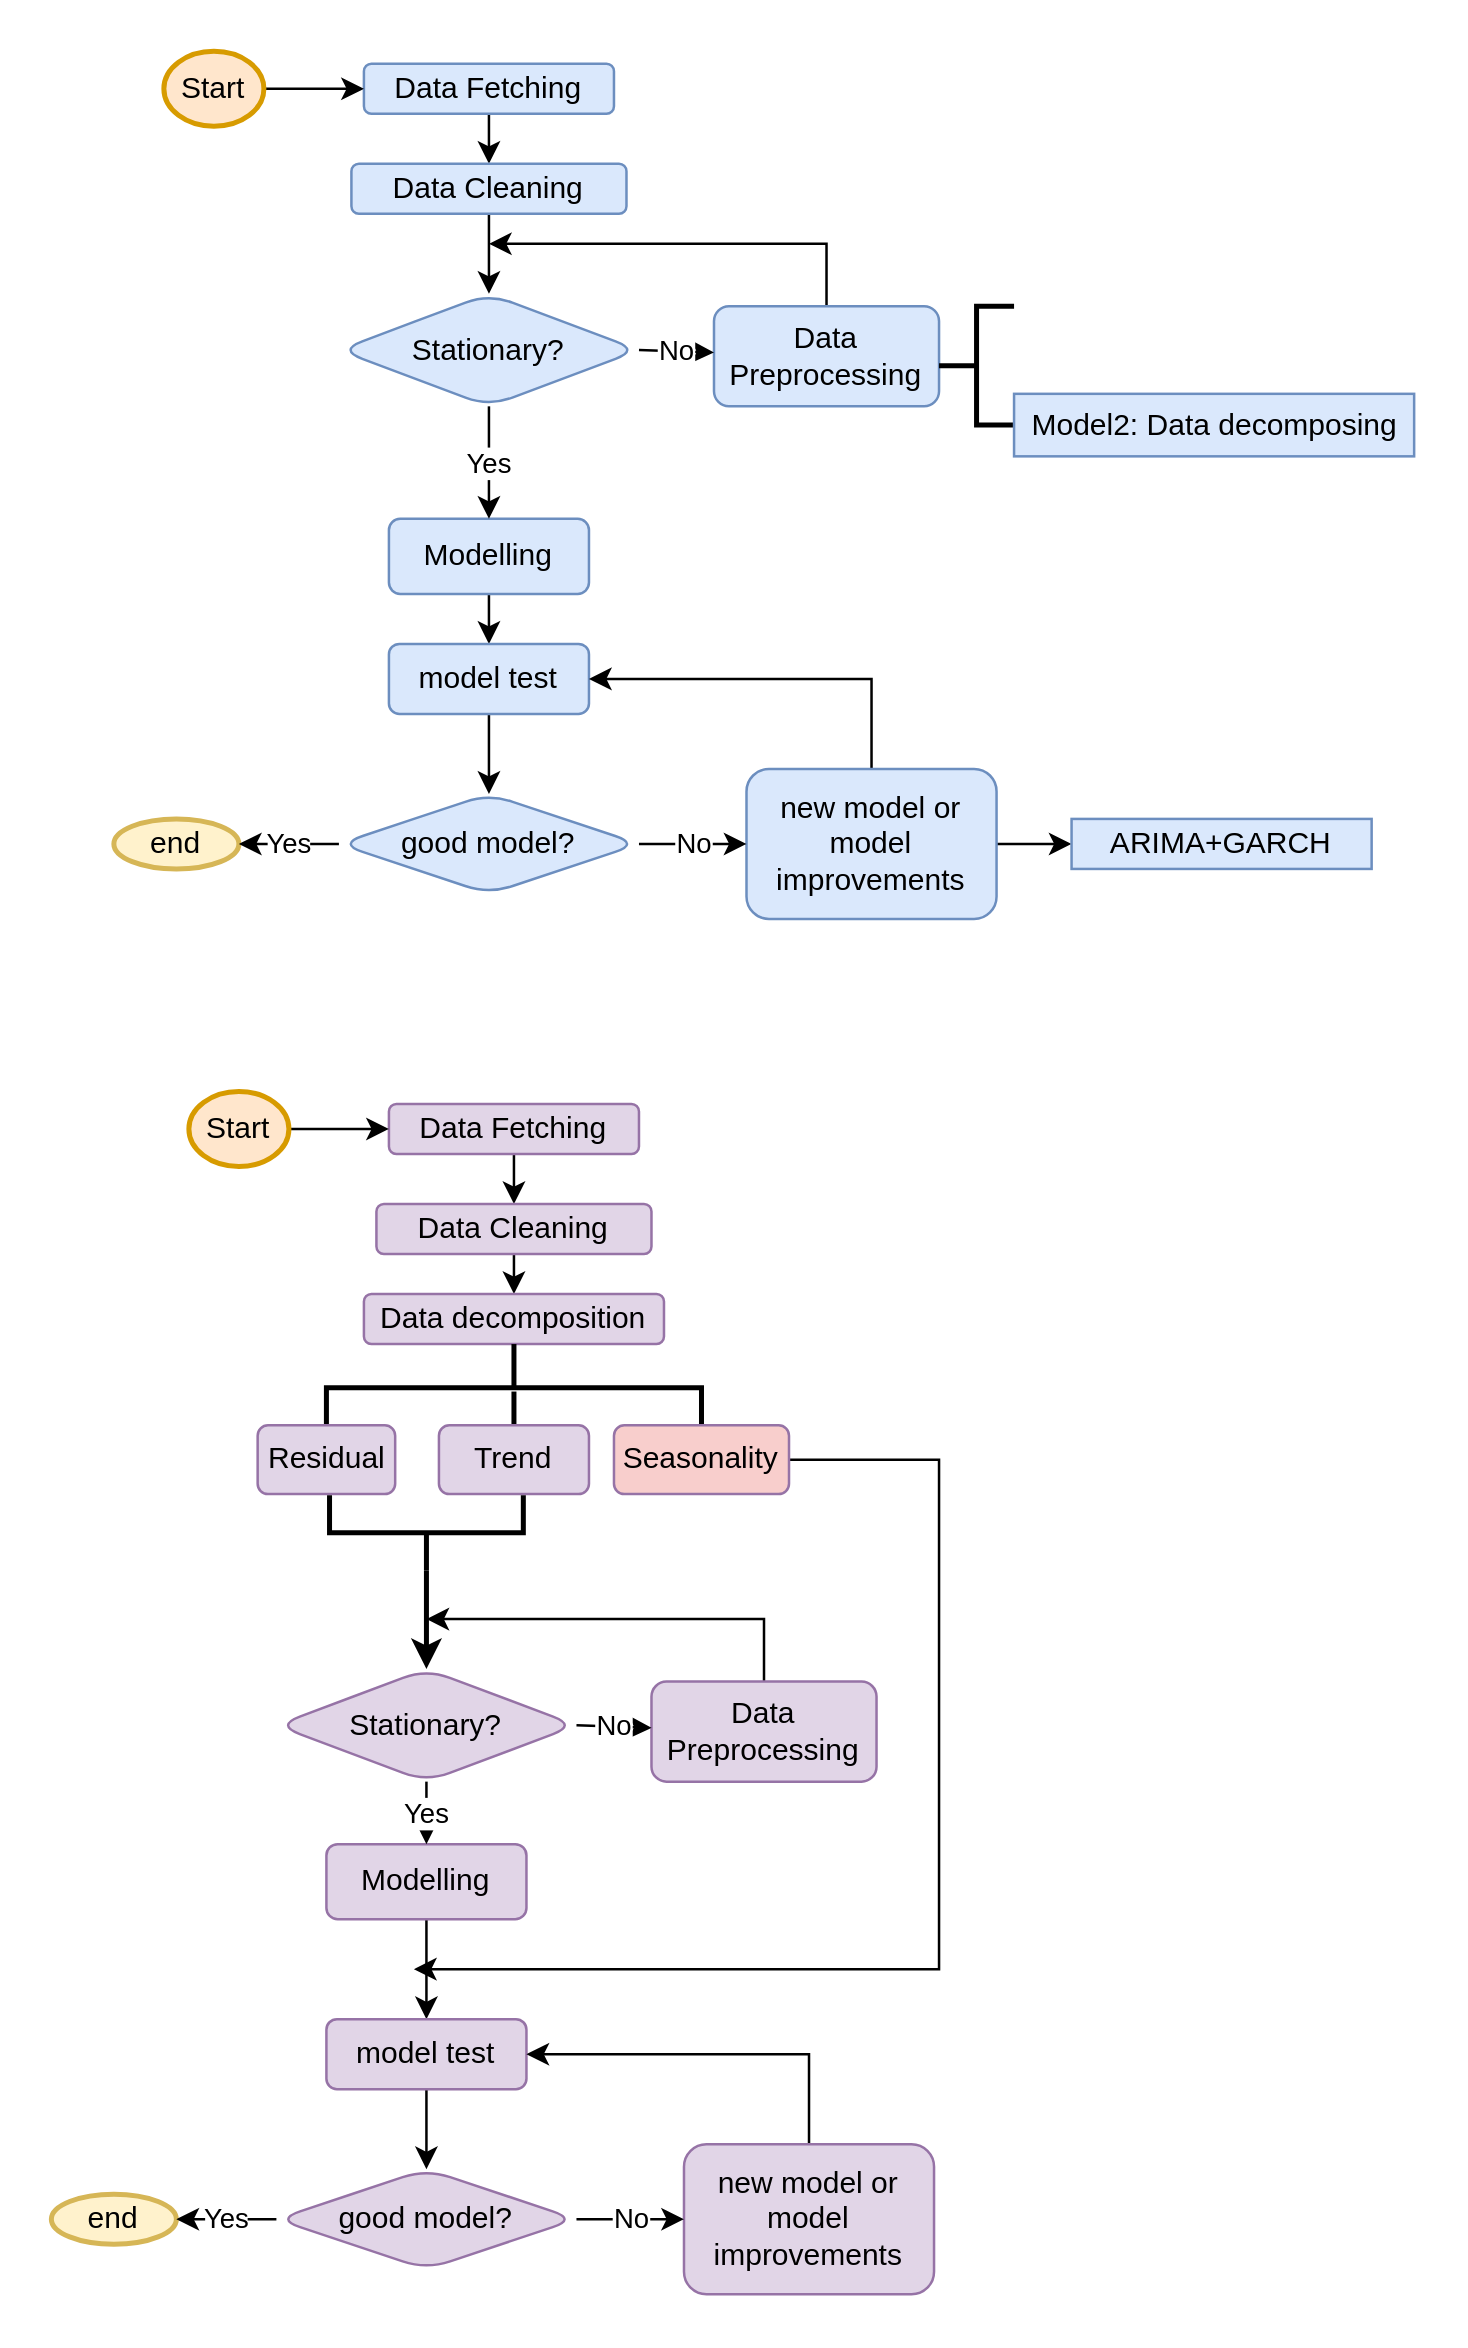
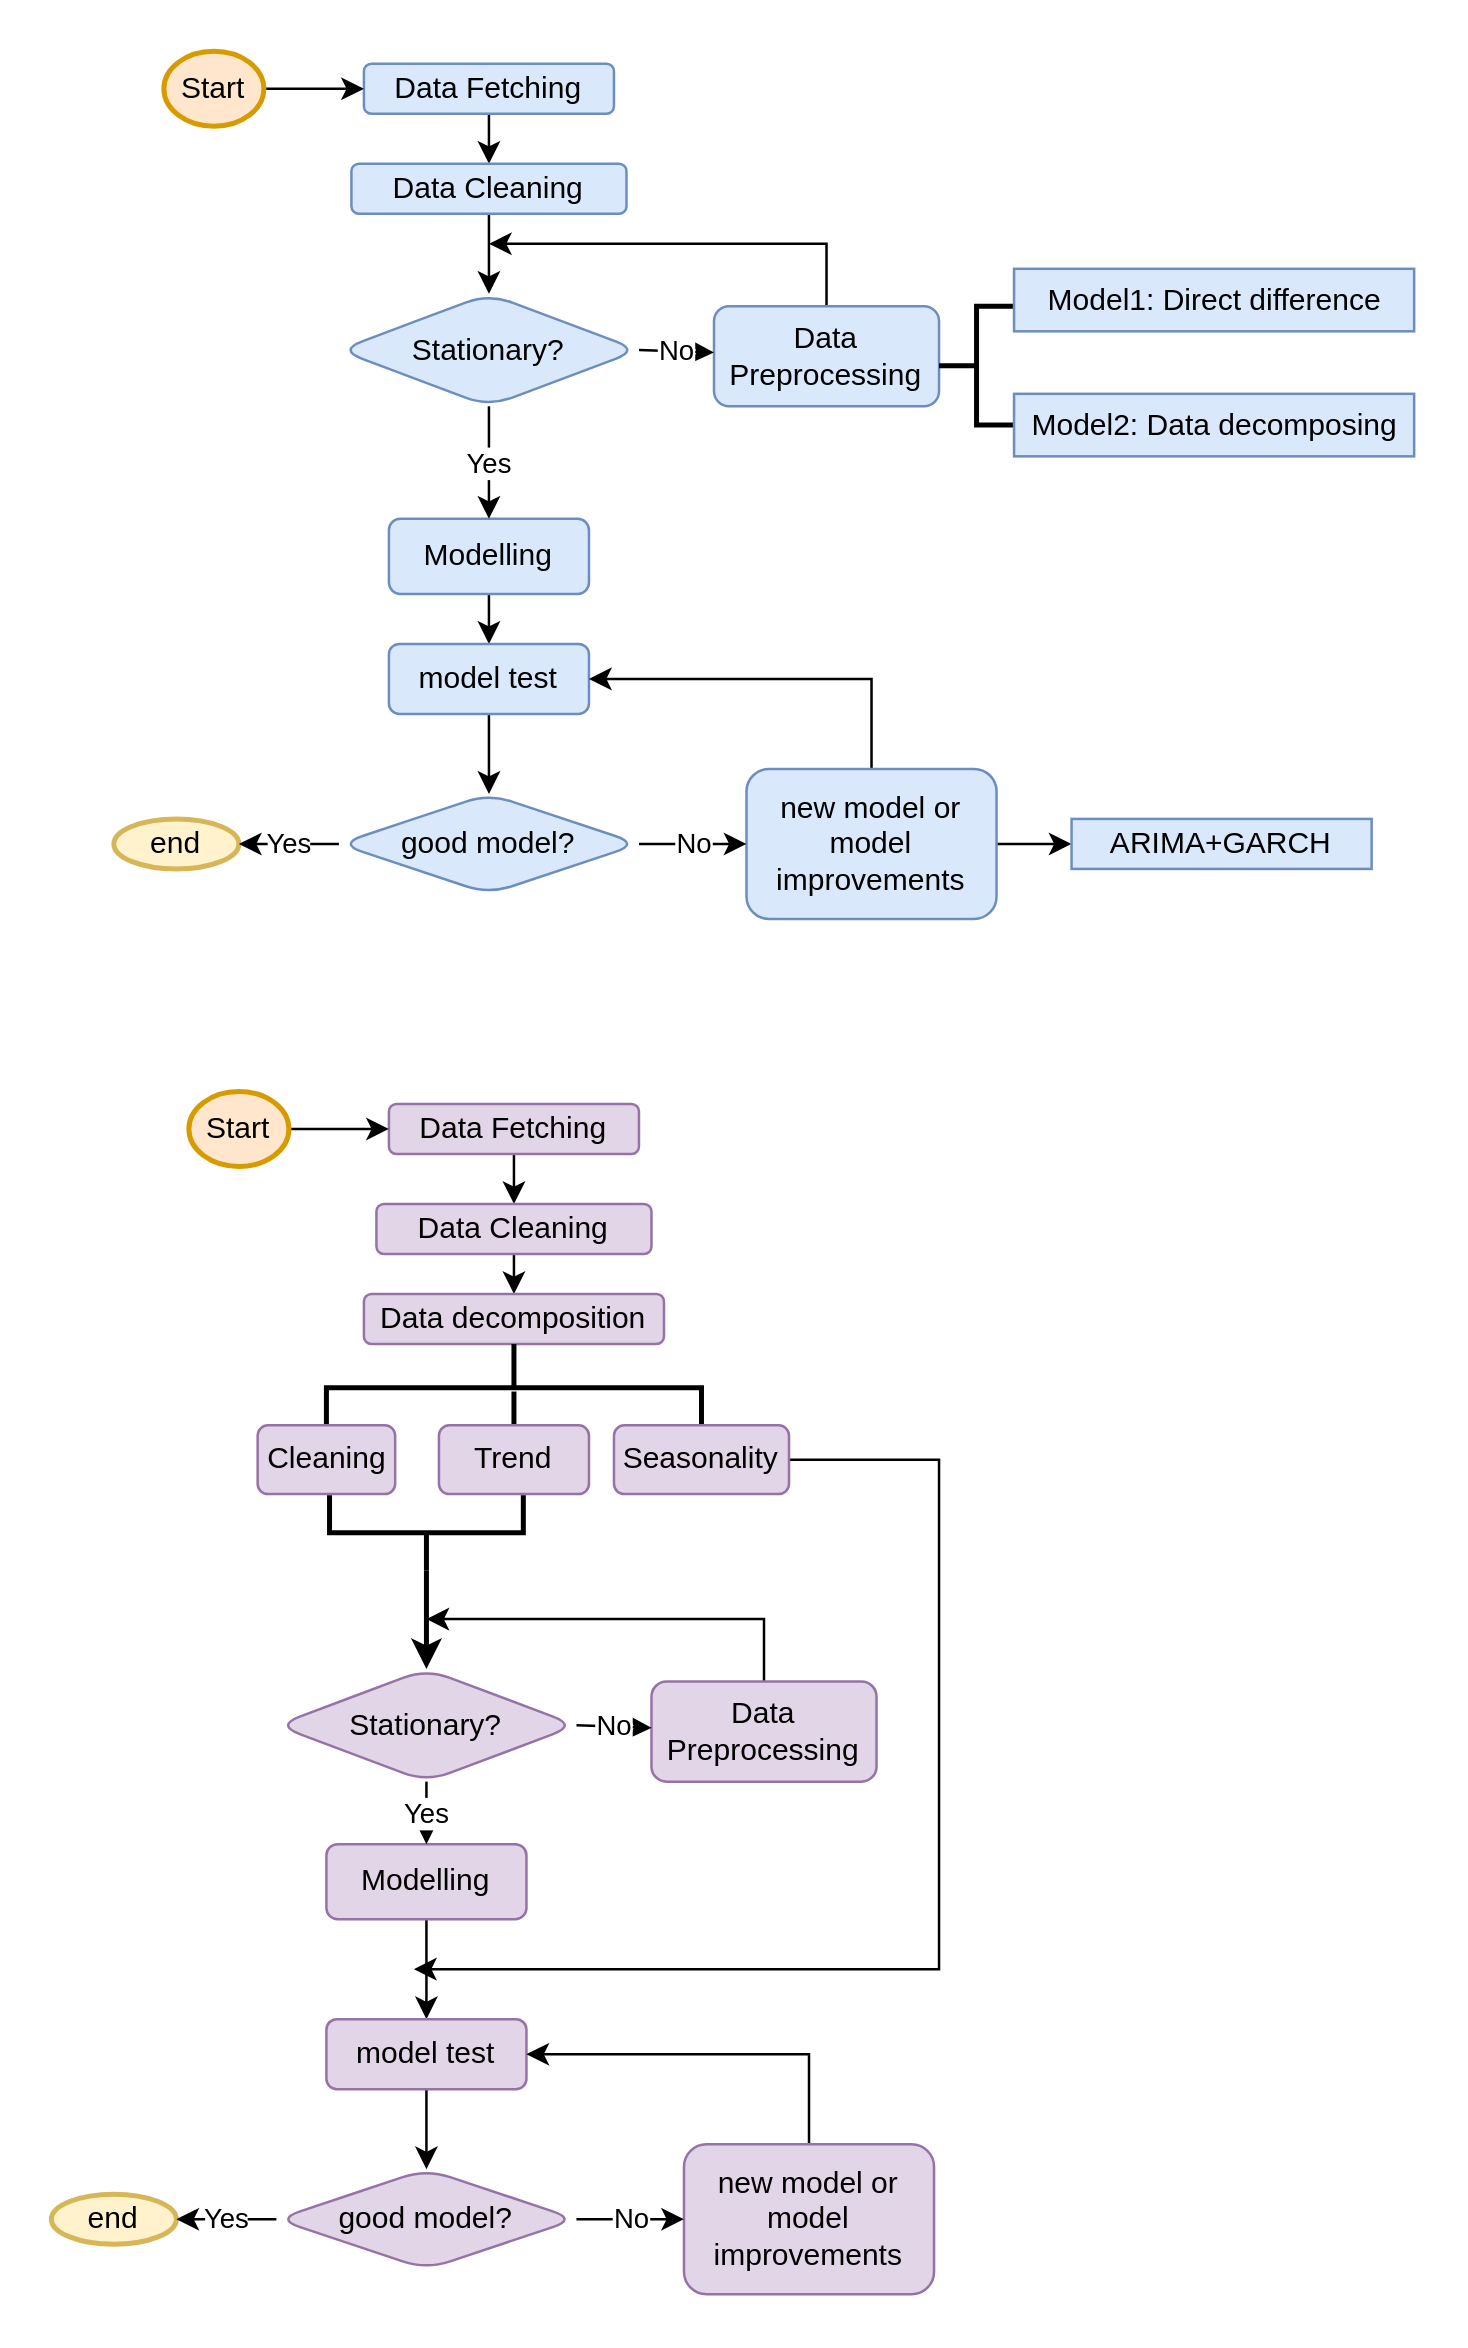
node "Model1: Direct difference": added
node "Residual": label "Residual" -> "Cleaning"
node "Seasonality": fillcolor #f8cecc -> #e1d5e7
